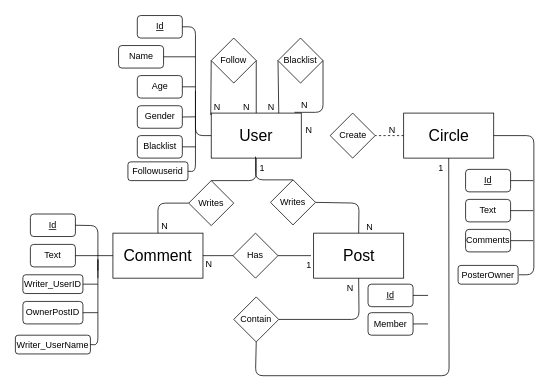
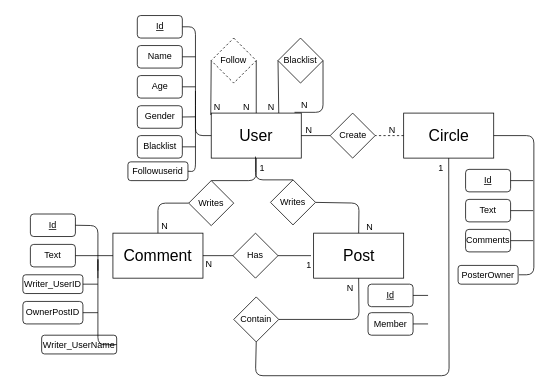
node "Name": moved (141, 57) -> (160, 57)
node "Follow": style solid -> dashed
edge "User" -- "Create": added
node "Writer_UserName": moved (53, 344) -> (79, 344)
